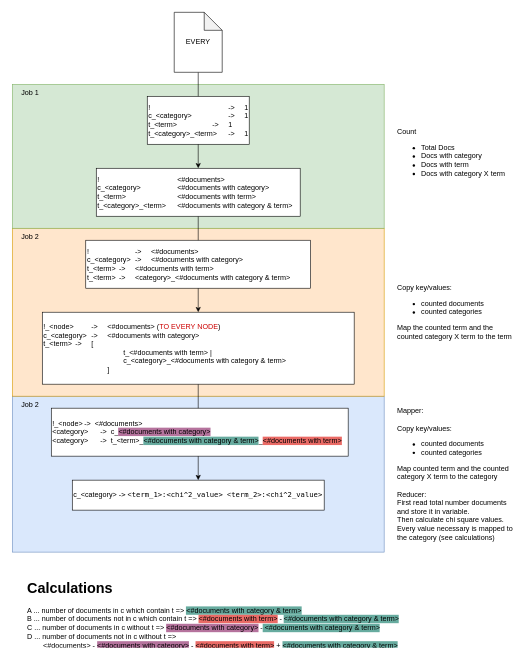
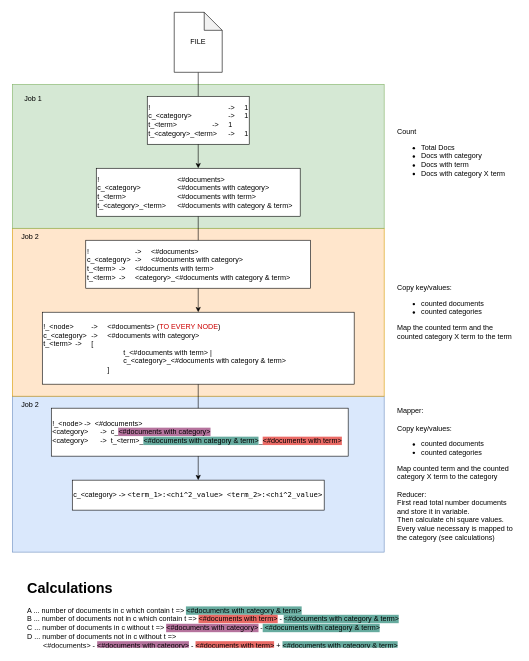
node "EVERY": label "EVERY" -> "FILE"
node "Job 1": moved (30, 93) -> (33, 99)
